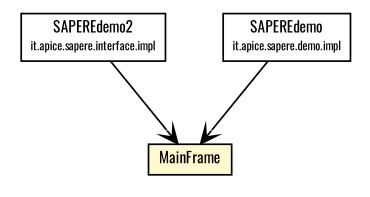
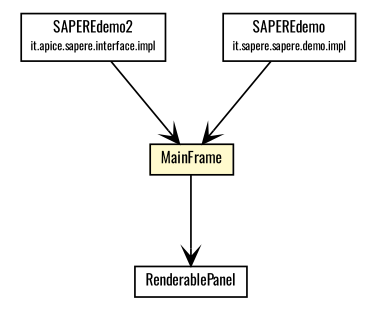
node "SAPEREdemo": text "it.apice.sapere.demo.impl" -> "it.sapere.sapere.demo.impl"
node "RenderablePanel": added
